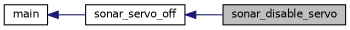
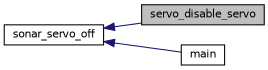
edge "sonar_servo_off" -> "main": reversed
node "sonar_disable_servo": label "sonar_disable_servo" -> "servo_disable_servo"
